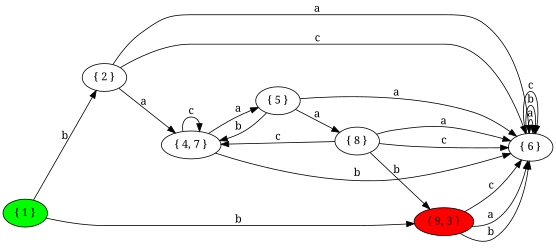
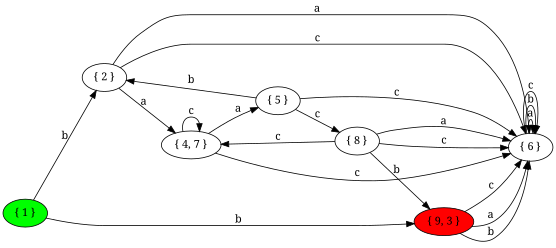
edge "{ 5 }" -> "{ 6 }": label "a" -> "c"
edge "{ 5 }" -> "{ 8 }": label "a" -> "c"
edge "{ 5 }" -> "{ 4, 7 }": now "{ 5 }" -> "{ 2 }"
edge "{ 4, 7 }" -> "{ 6 }": label "b" -> "c"
